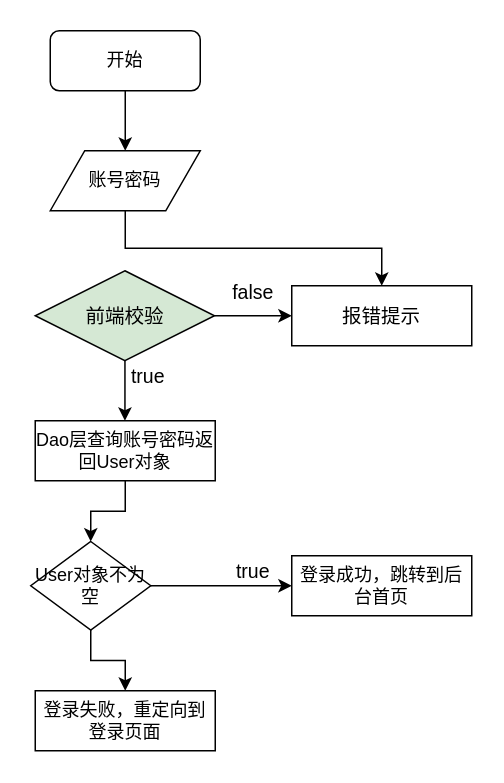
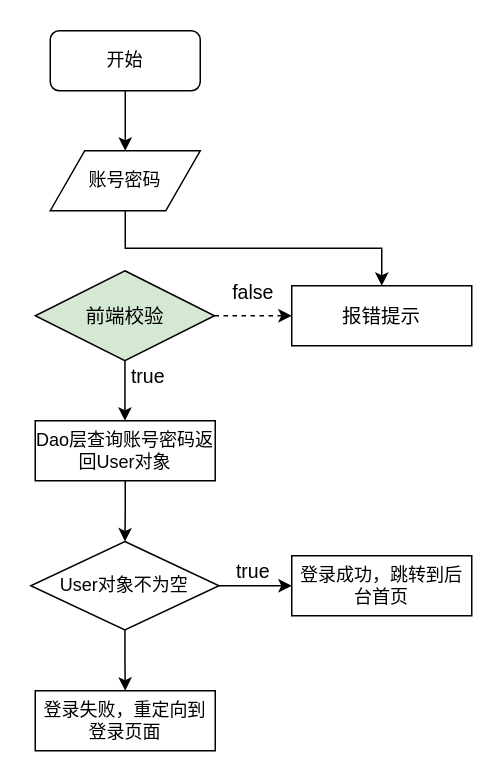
edge "前端校验" -> "报错提示": style solid -> dashed
node "User对象不为空": size 120x89 -> 188x89
